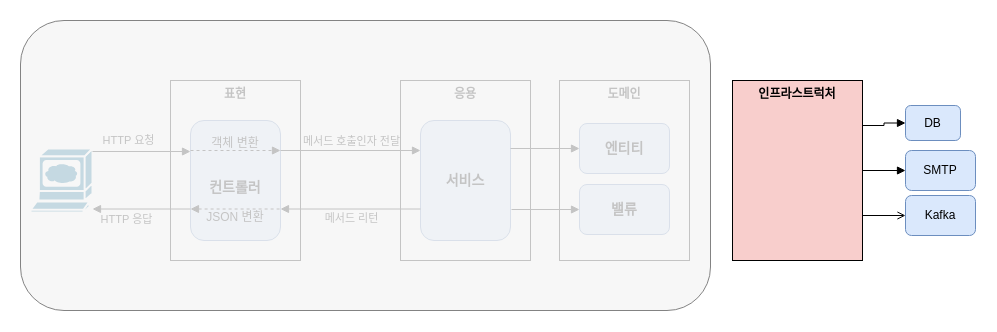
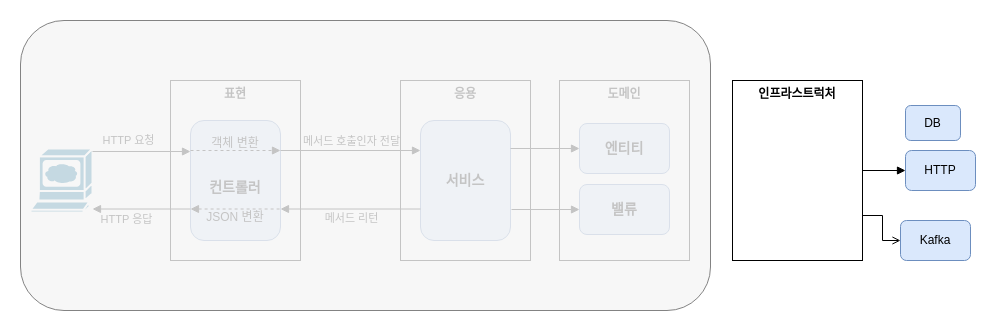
edge "인프라스트럭처" -> "DB": removed
node "인프라스트럭처": fillcolor #f8cecc -> #ffffff
node "SMTP": label "SMTP" -> "HTTP"
node "Kafka": moved (941, 216) -> (936, 241)
